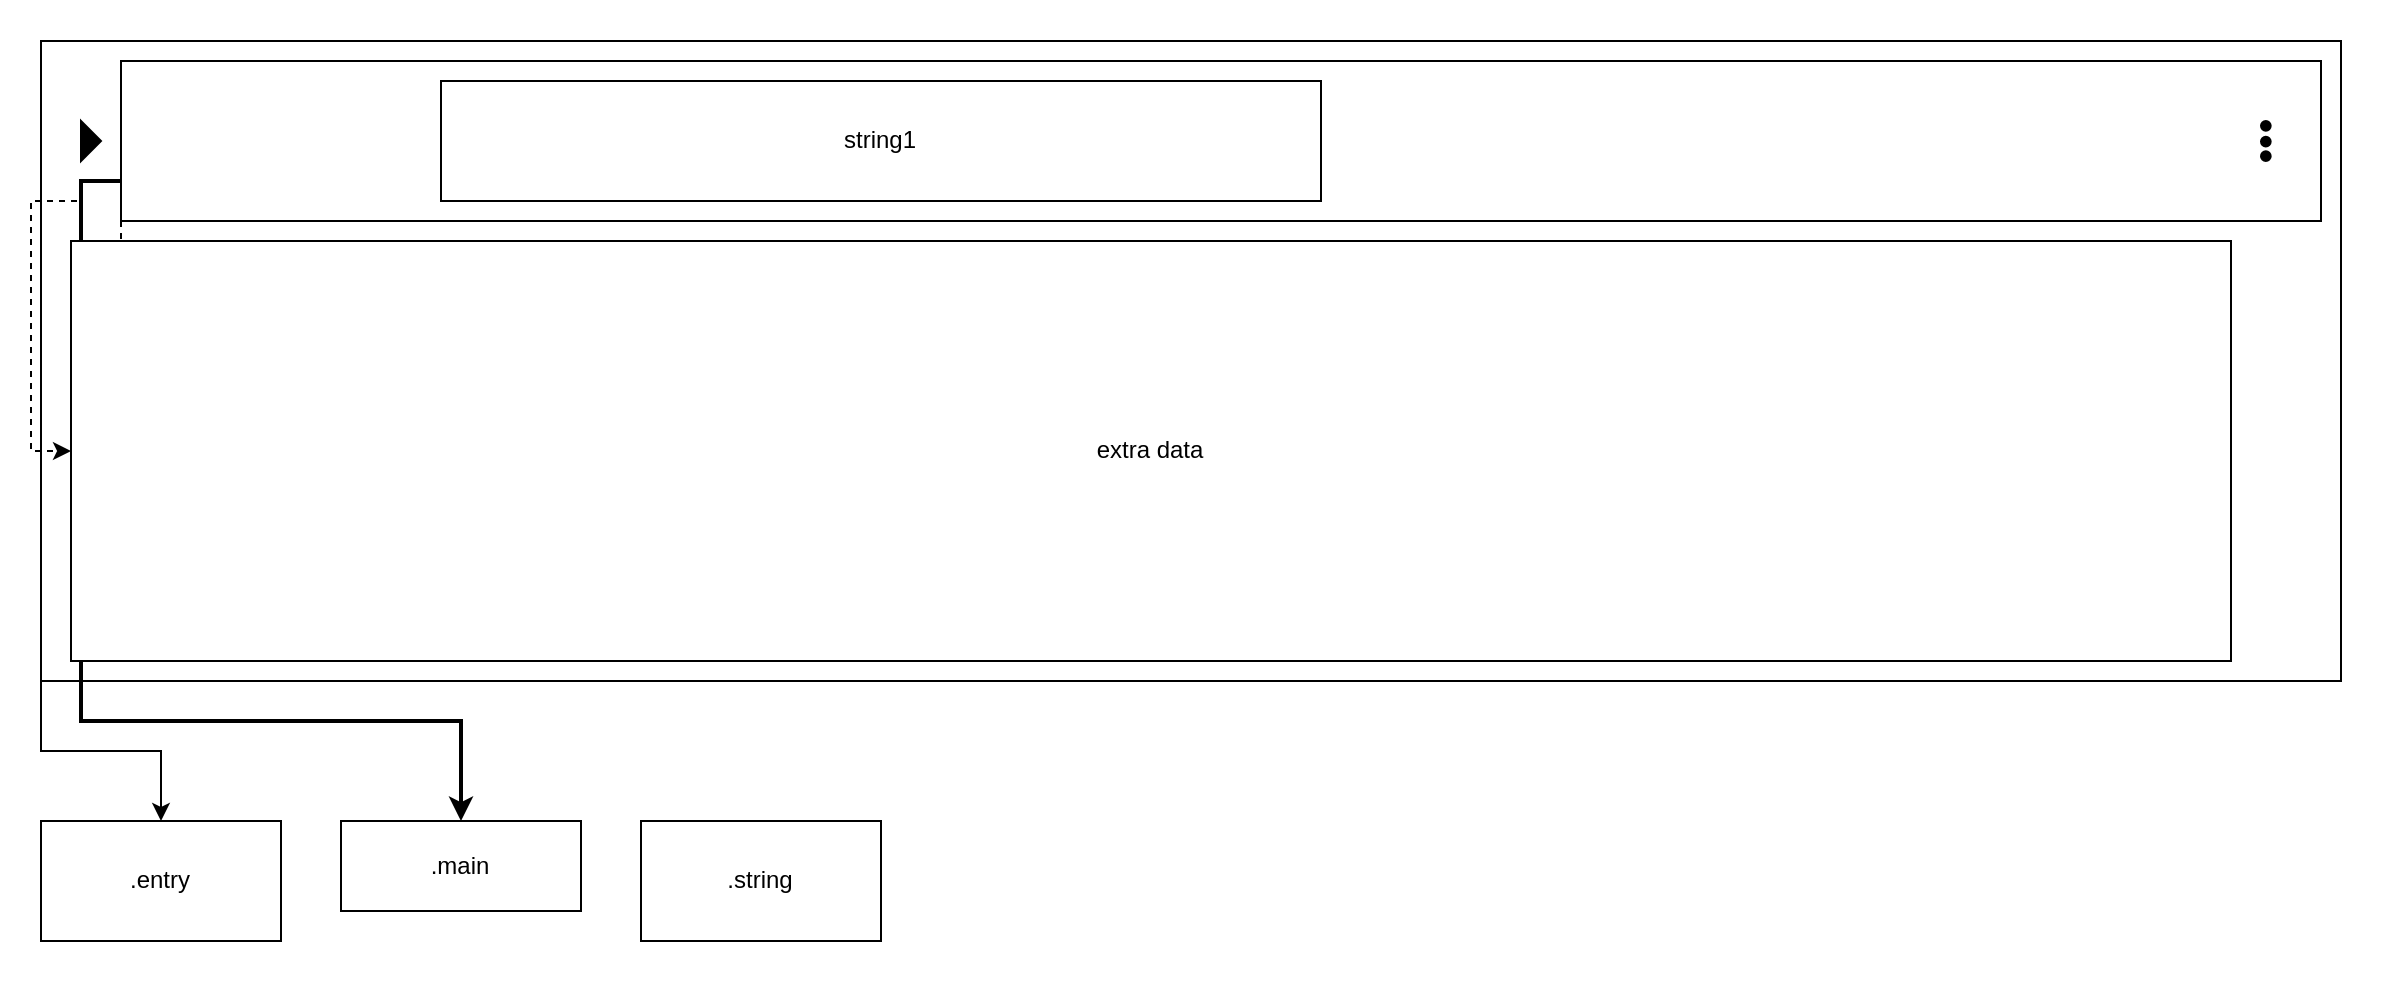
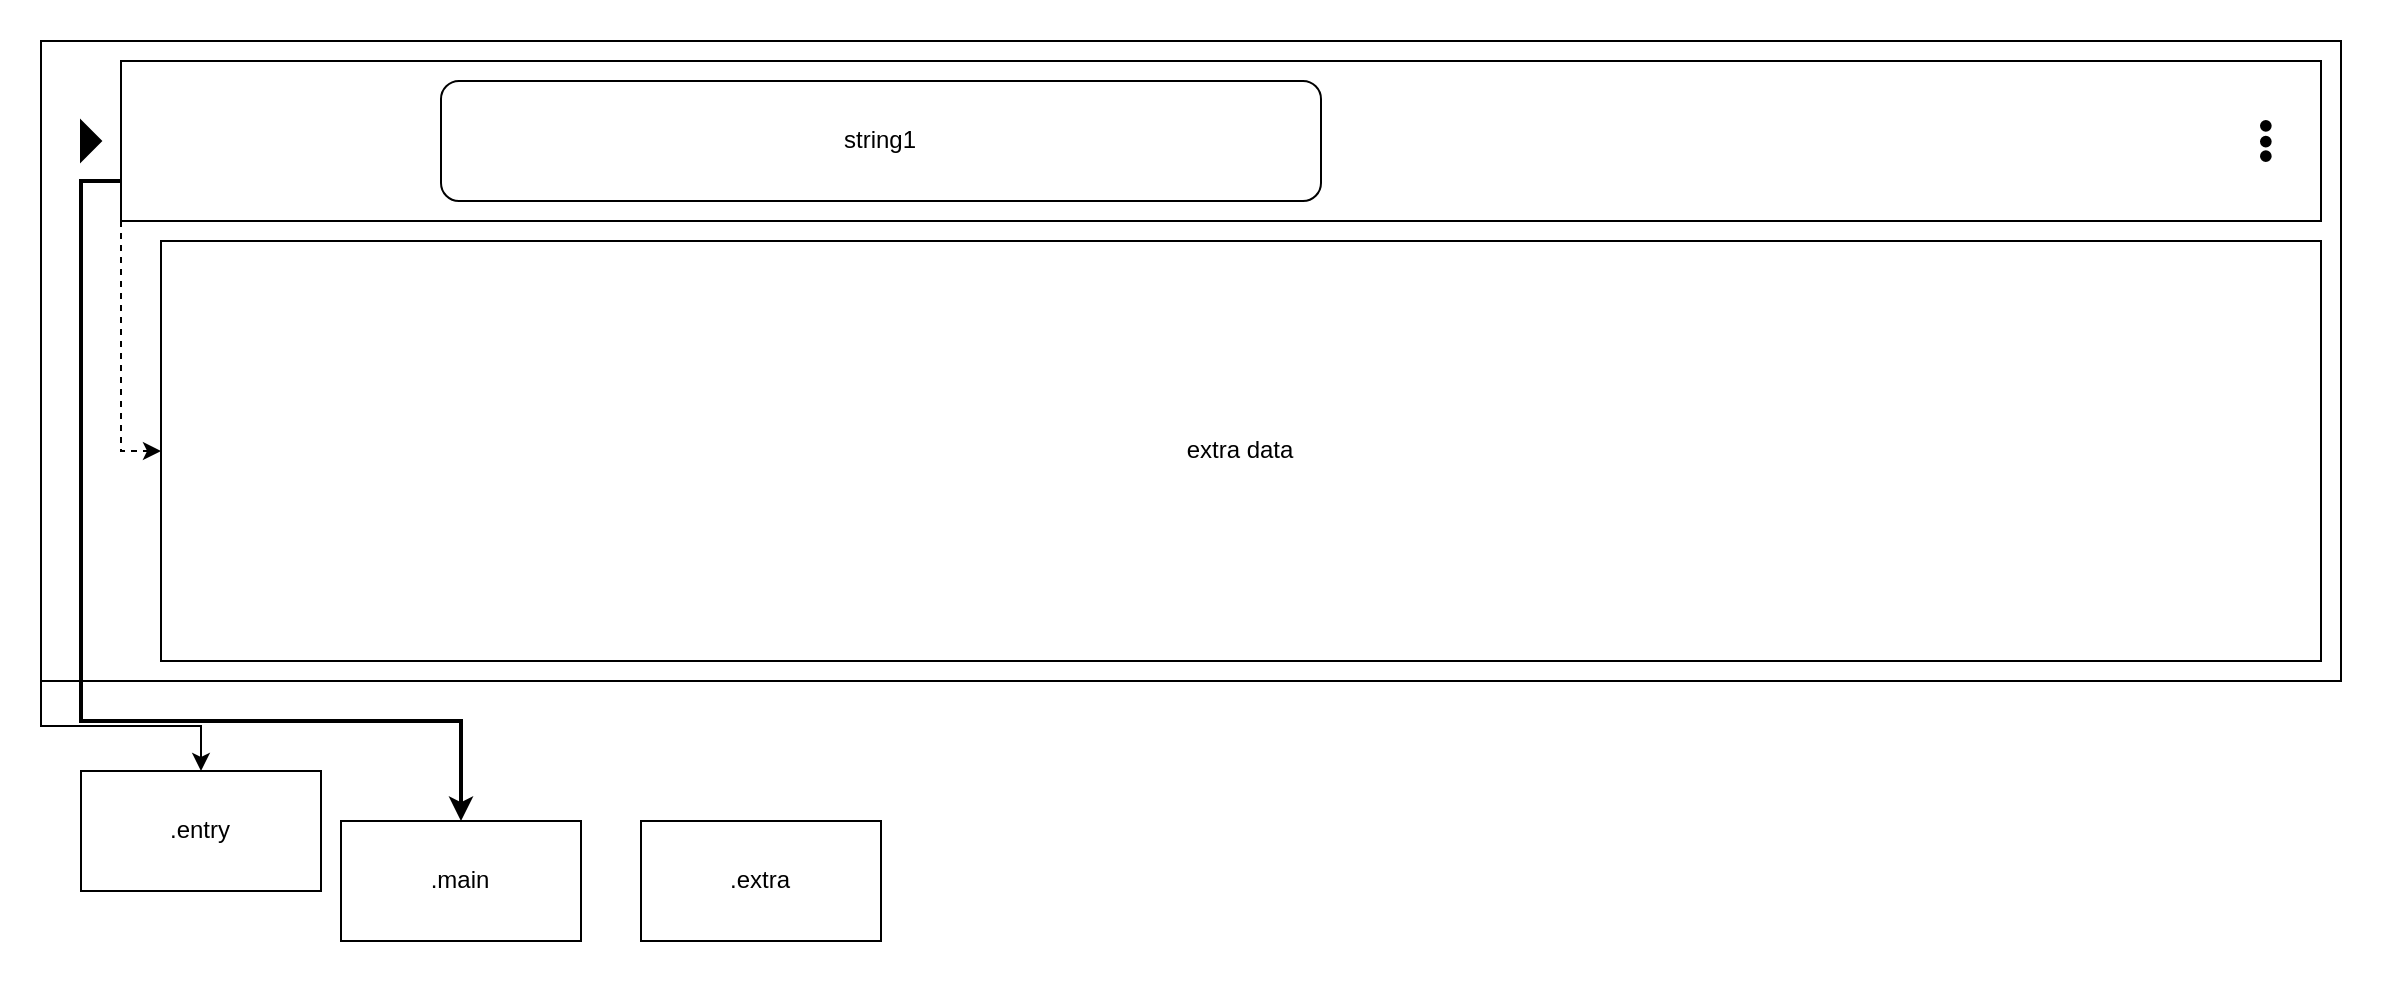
node "string1": shape rectangle -> rounded rectangle
node "extra data": moved (1151, 451) -> (1241, 451)
node ".main": size 240x90 -> 240x120
node ".entry": moved (161, 881) -> (201, 831)
node ".string": label ".string" -> ".extra"
